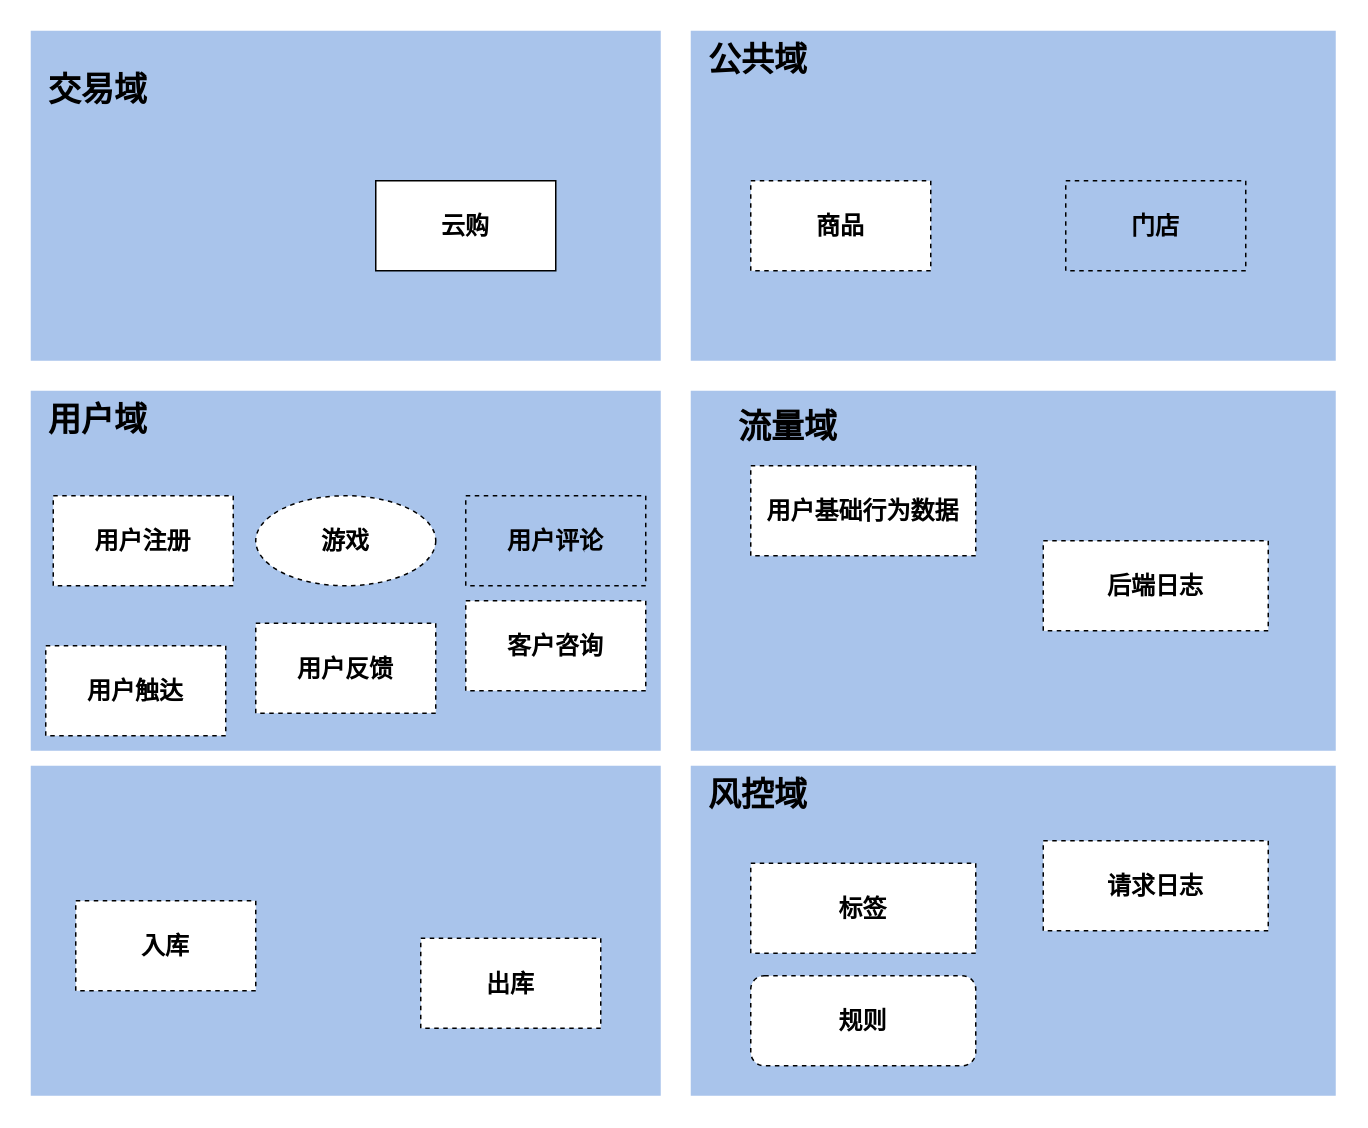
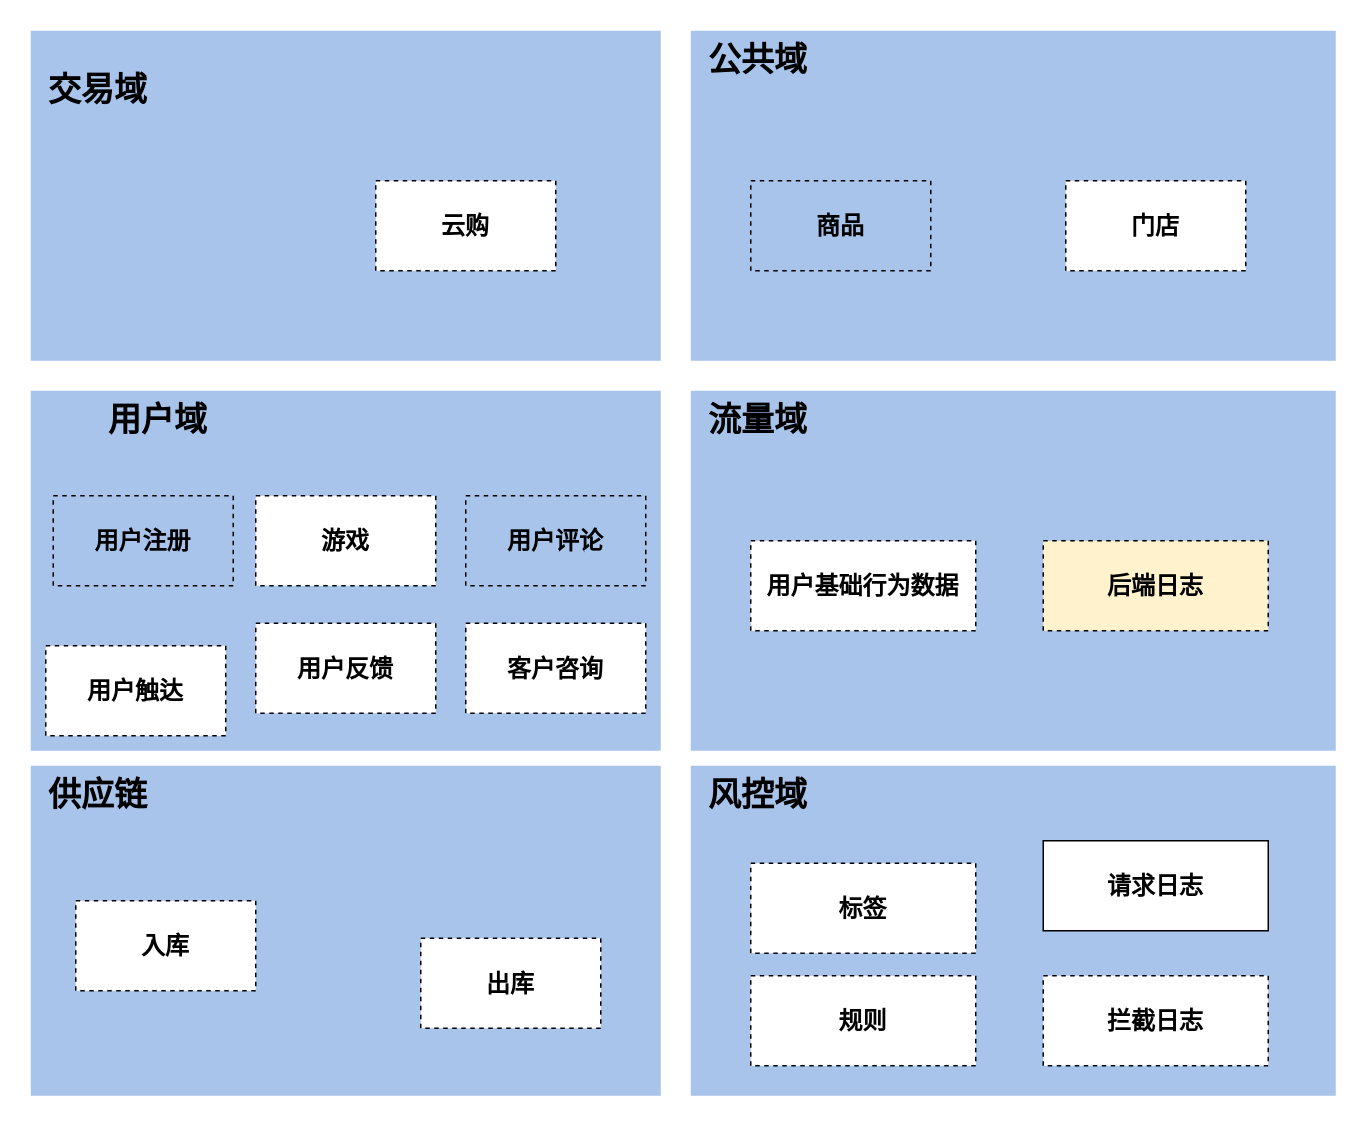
node "云购": style solid -> dashed
node "商品": fillcolor #ffffff -> #a9c4eb
node "门店": fillcolor #a9c4eb -> #ffffff
node "用户域": moved (98, 421) -> (158, 421)
node "流量域": moved (788, 428) -> (758, 421)
node "用户基础行为数据": moved (863, 511) -> (863, 586)
node "用户注册": fillcolor #ffffff -> #a9c4eb
node "游戏": shape ellipse -> rectangle
node "后端日志": fillcolor #ffffff -> #fff2cc
node "客户咨询": moved (556, 646) -> (556, 668)
node "供应链": added
node "请求日志": style dashed -> solid
node "规则": shape rounded rectangle -> rectangle
node "拦截日志": added
